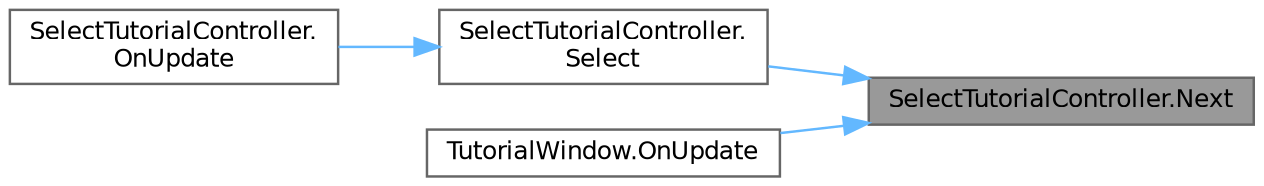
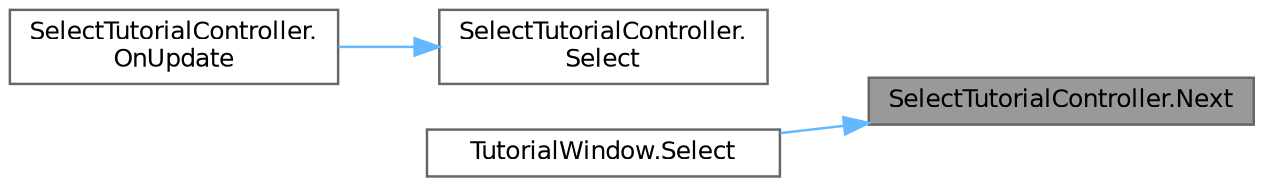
edge "SelectTutorialController. Select" -> "SelectTutorialController.Next": removed
node "TutorialWindow.OnUpdate": label "TutorialWindow.OnUpdate" -> "TutorialWindow.Select"
